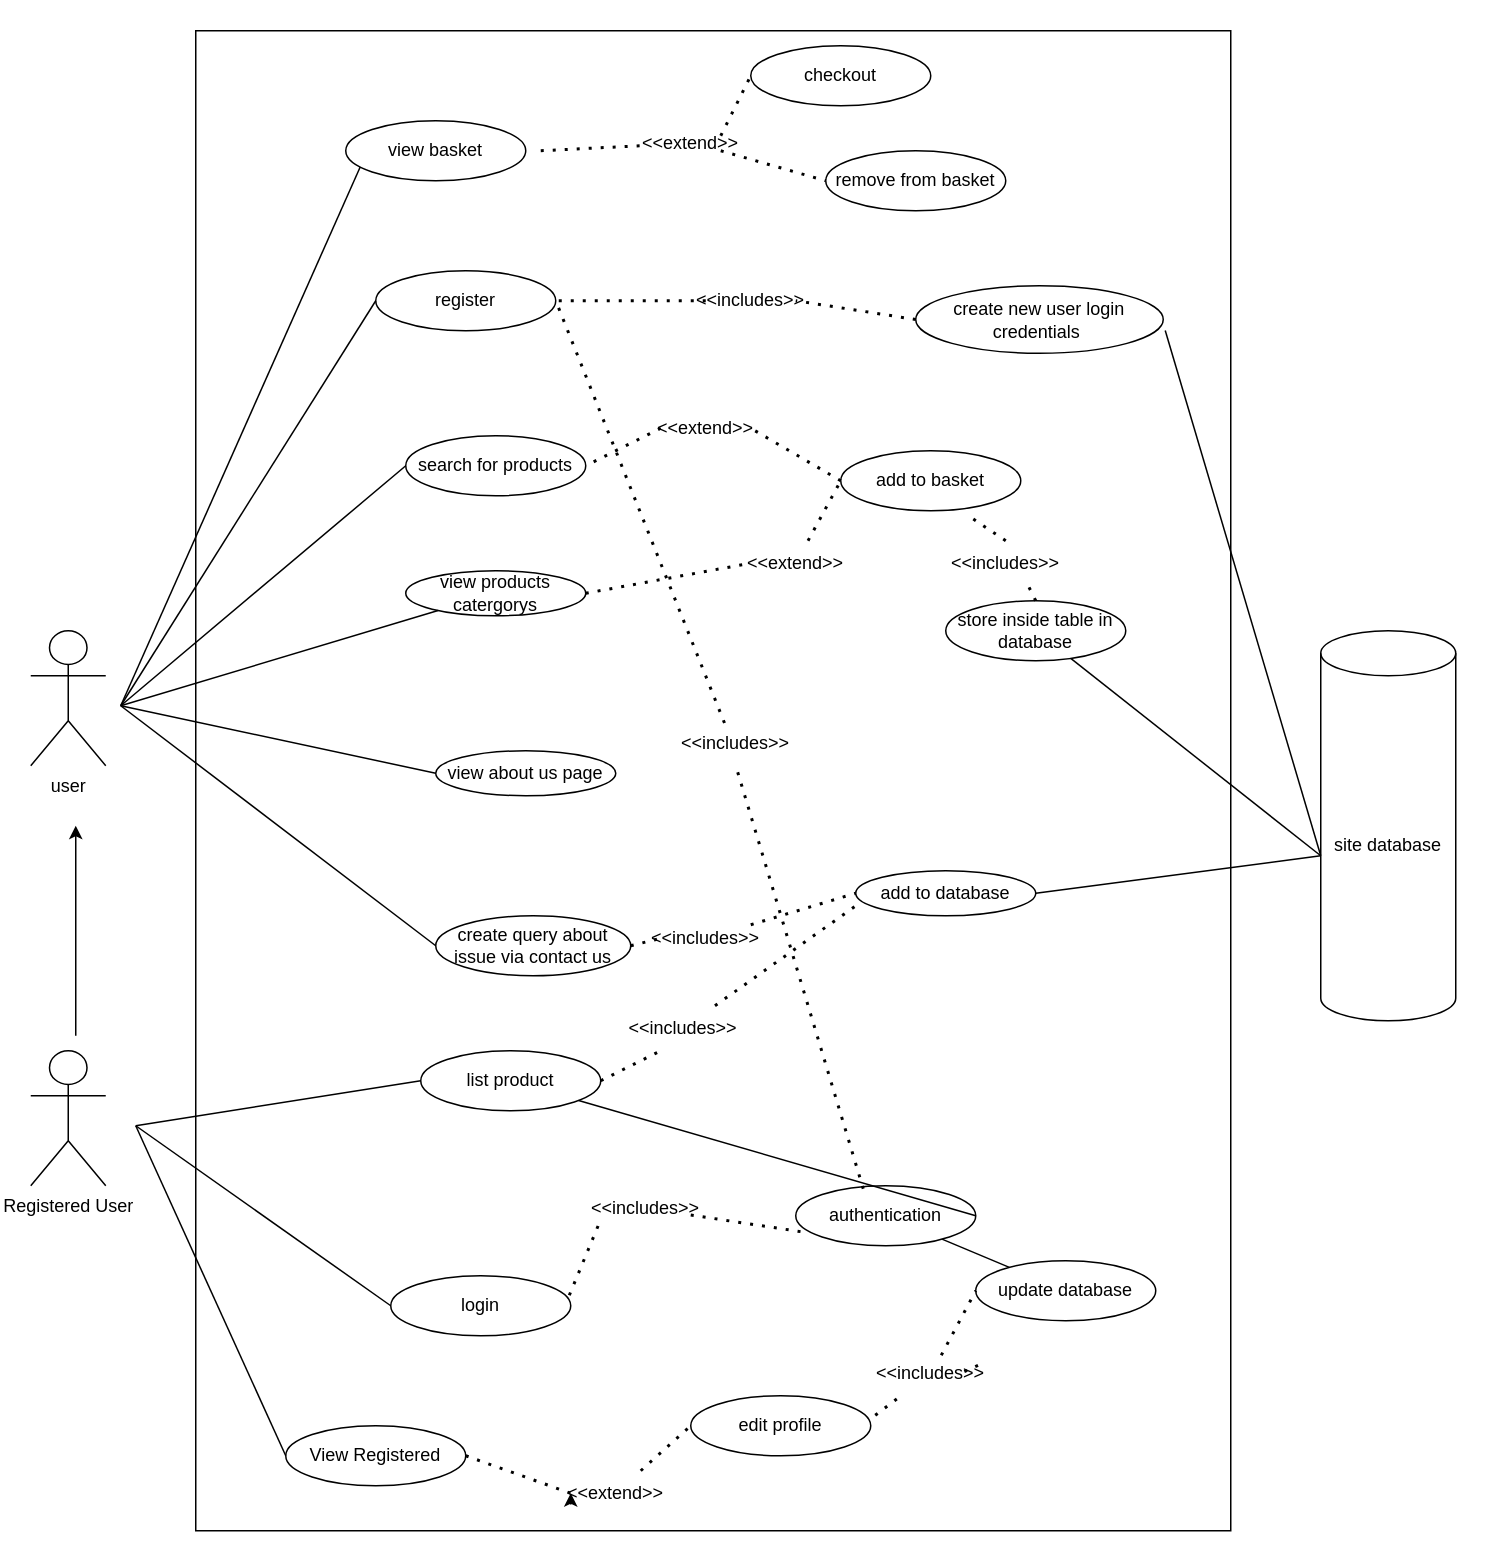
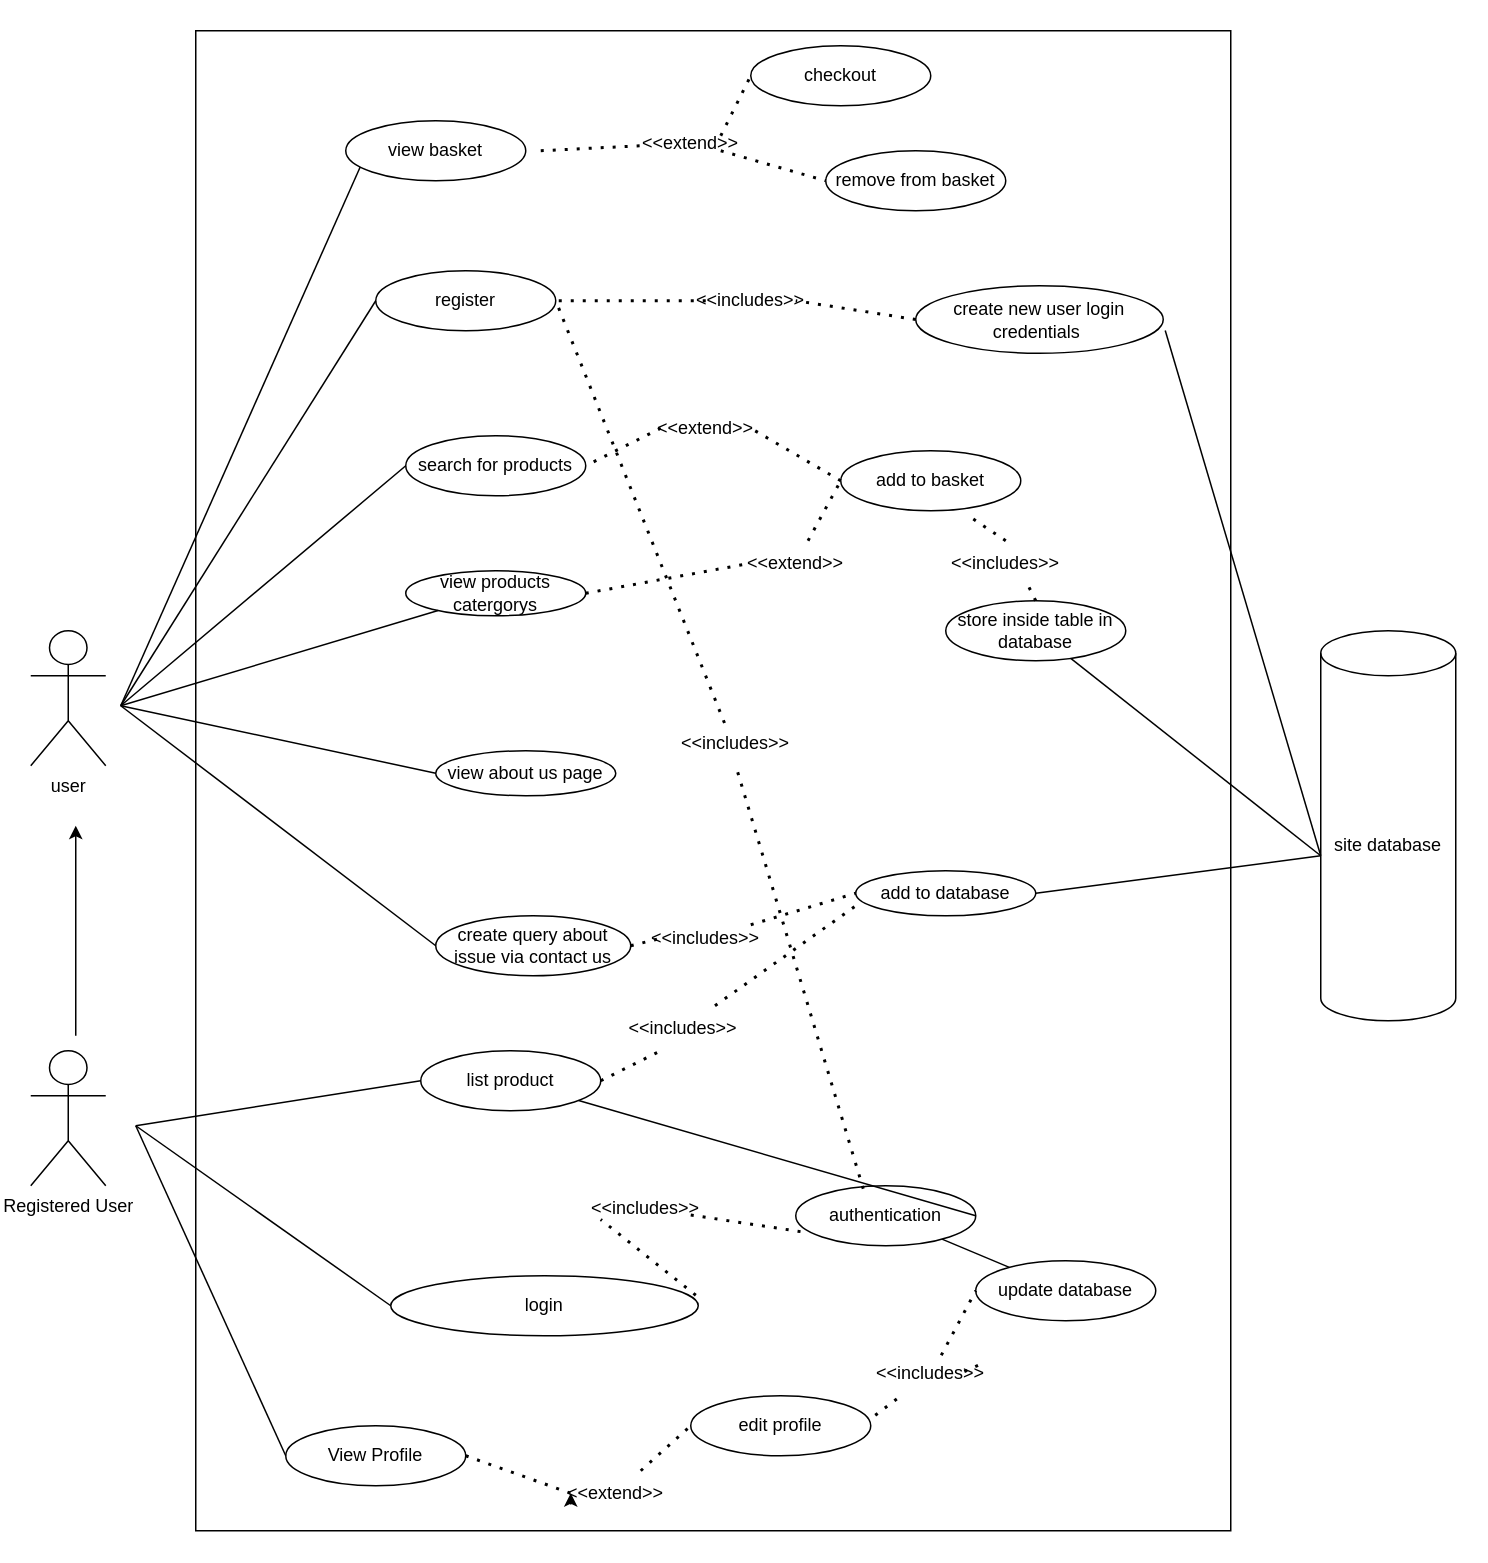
node "login": size 180x60 -> 308x60
node "View Registered": label "View Registered" -> "View Profile"
